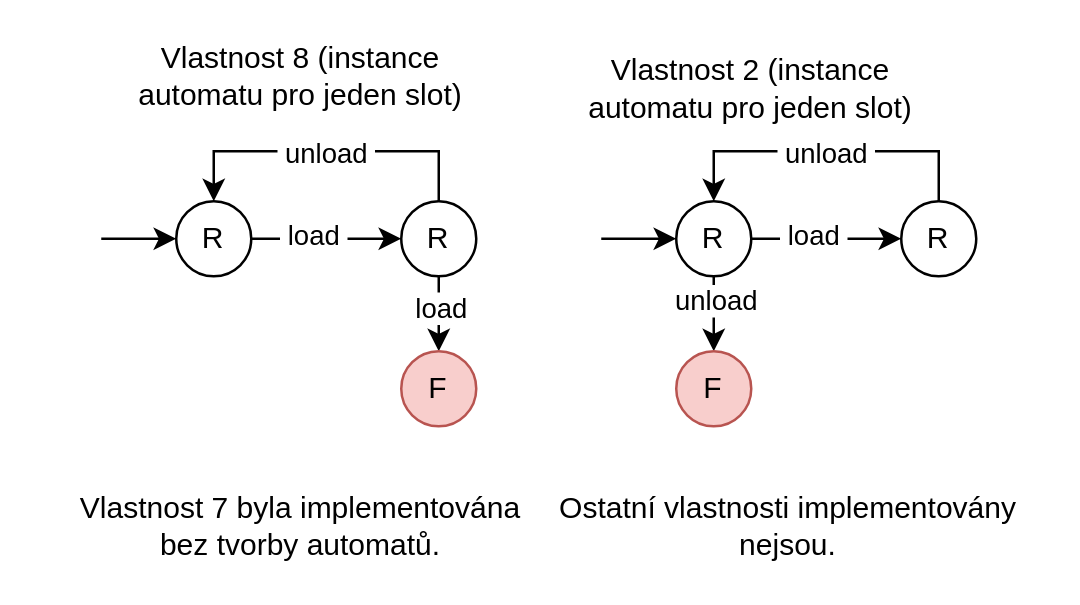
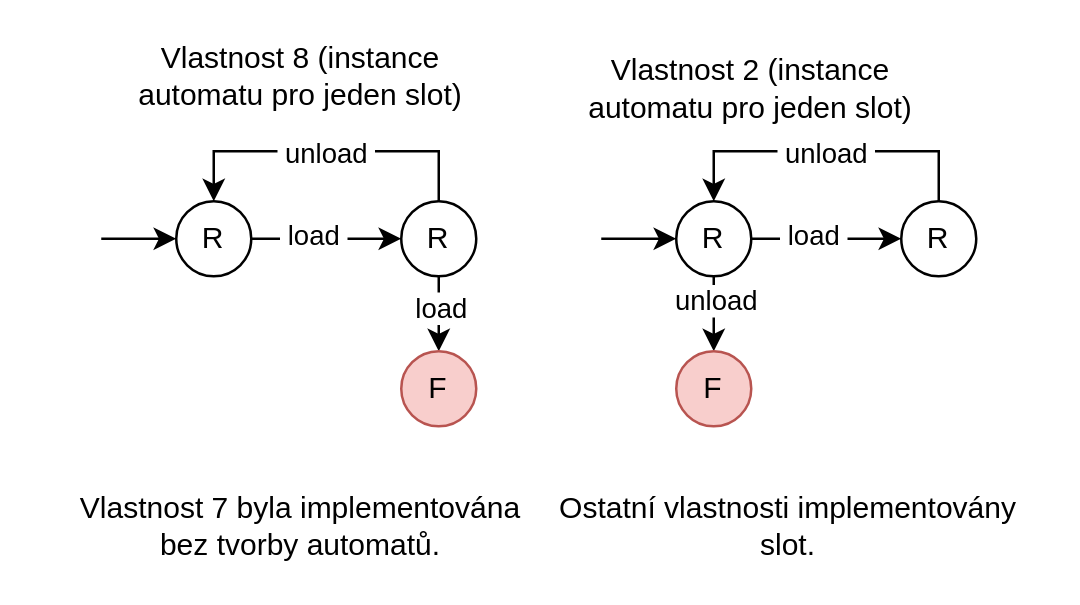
node "Ostatní vlastnosti implementovány nejsou.": label "Ostatní vlastnosti implementovány nejsou." -> "Ostatní vlastnosti implementovány slot."
